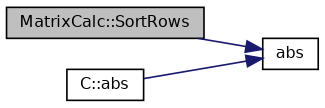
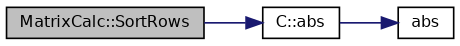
edge "MatrixCalc::SortRows" -> "abs": now "MatrixCalc::SortRows" -> "C::abs"
